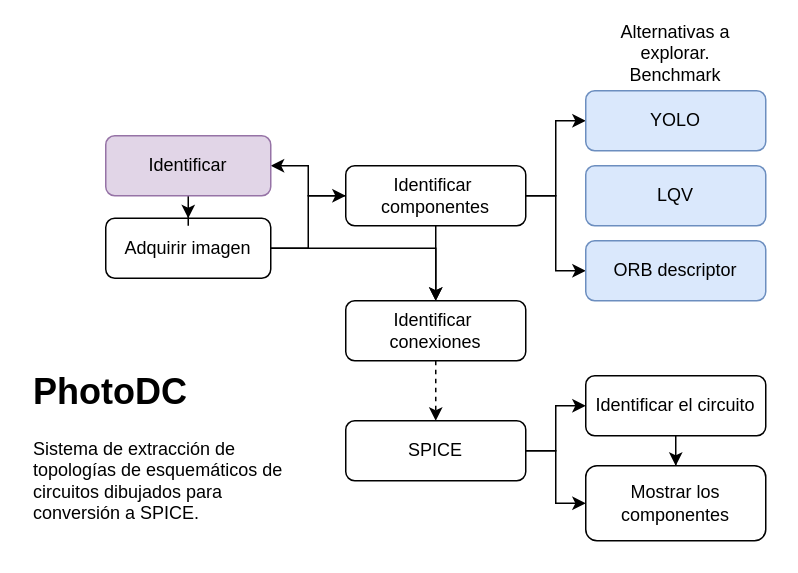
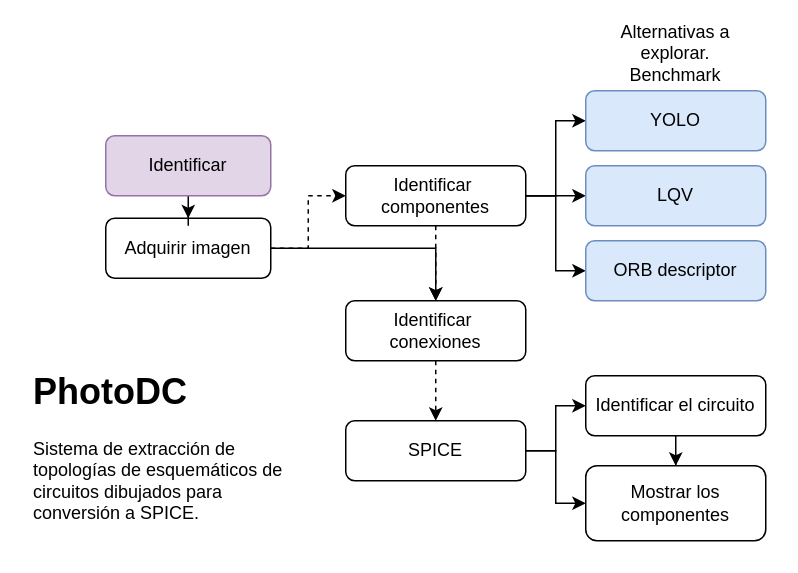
edge "Identificar componentes" -> "Identificar": now "Identificar componentes" -> "LQV"
edge "Adquirir imagen" -> "Identificar componentes": style solid -> dashed
edge "Identificar componentes" -> "Identificar conexiones": style solid -> dashed
